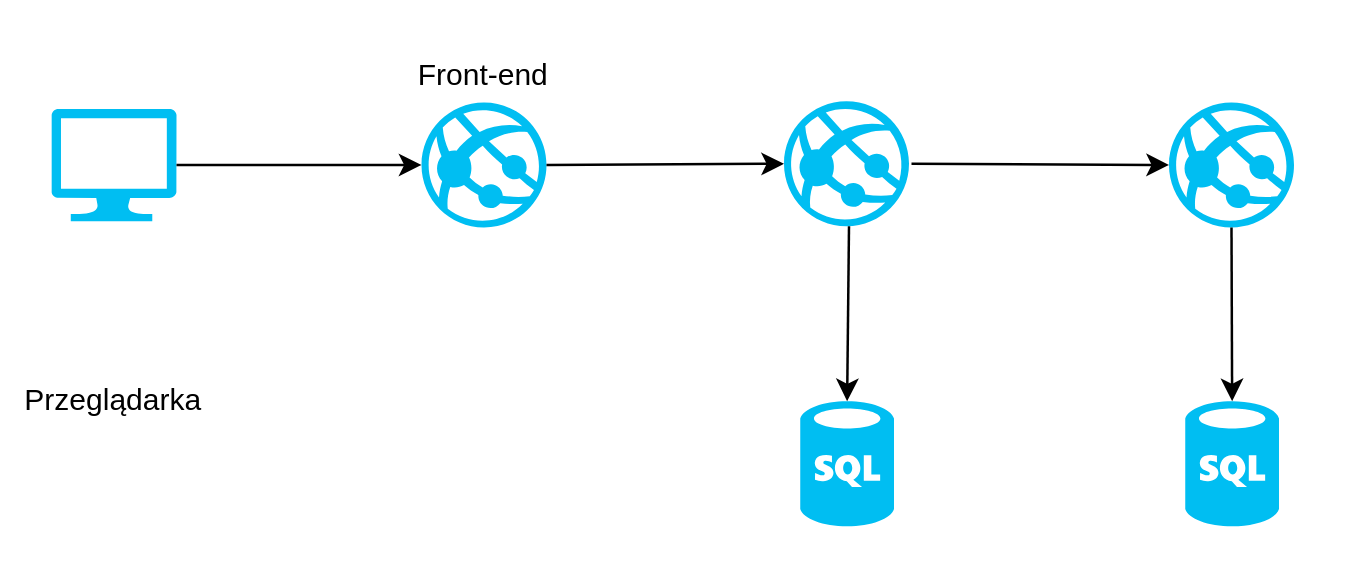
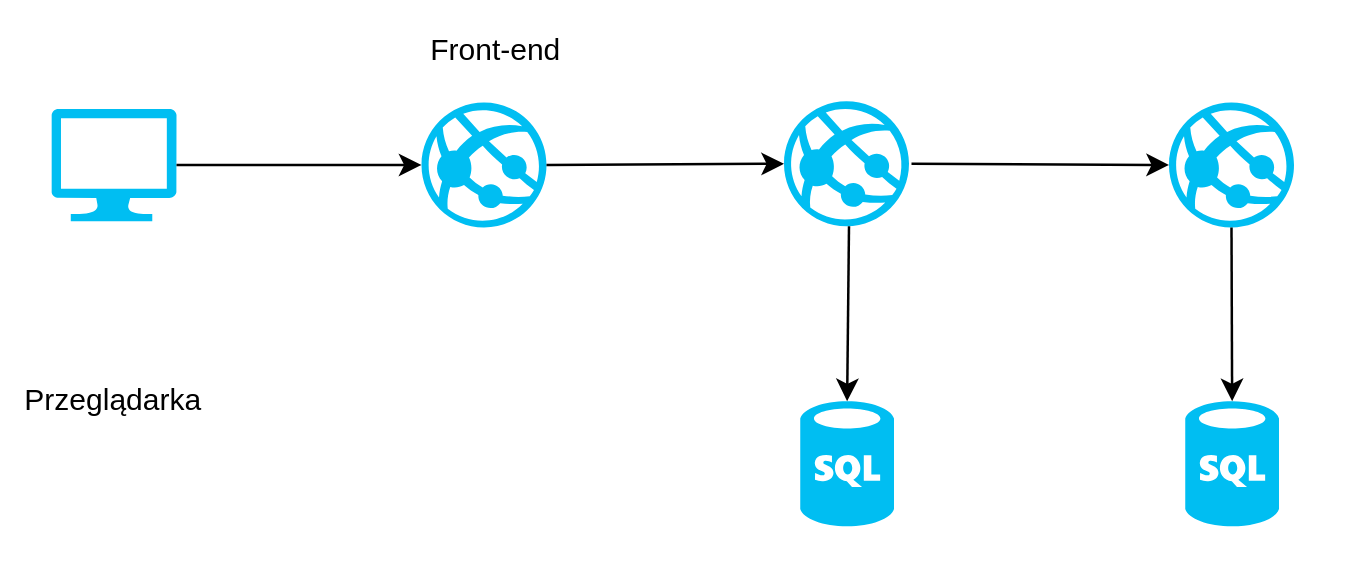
node "Front-end": moved (484, 76) -> (496, 51)
